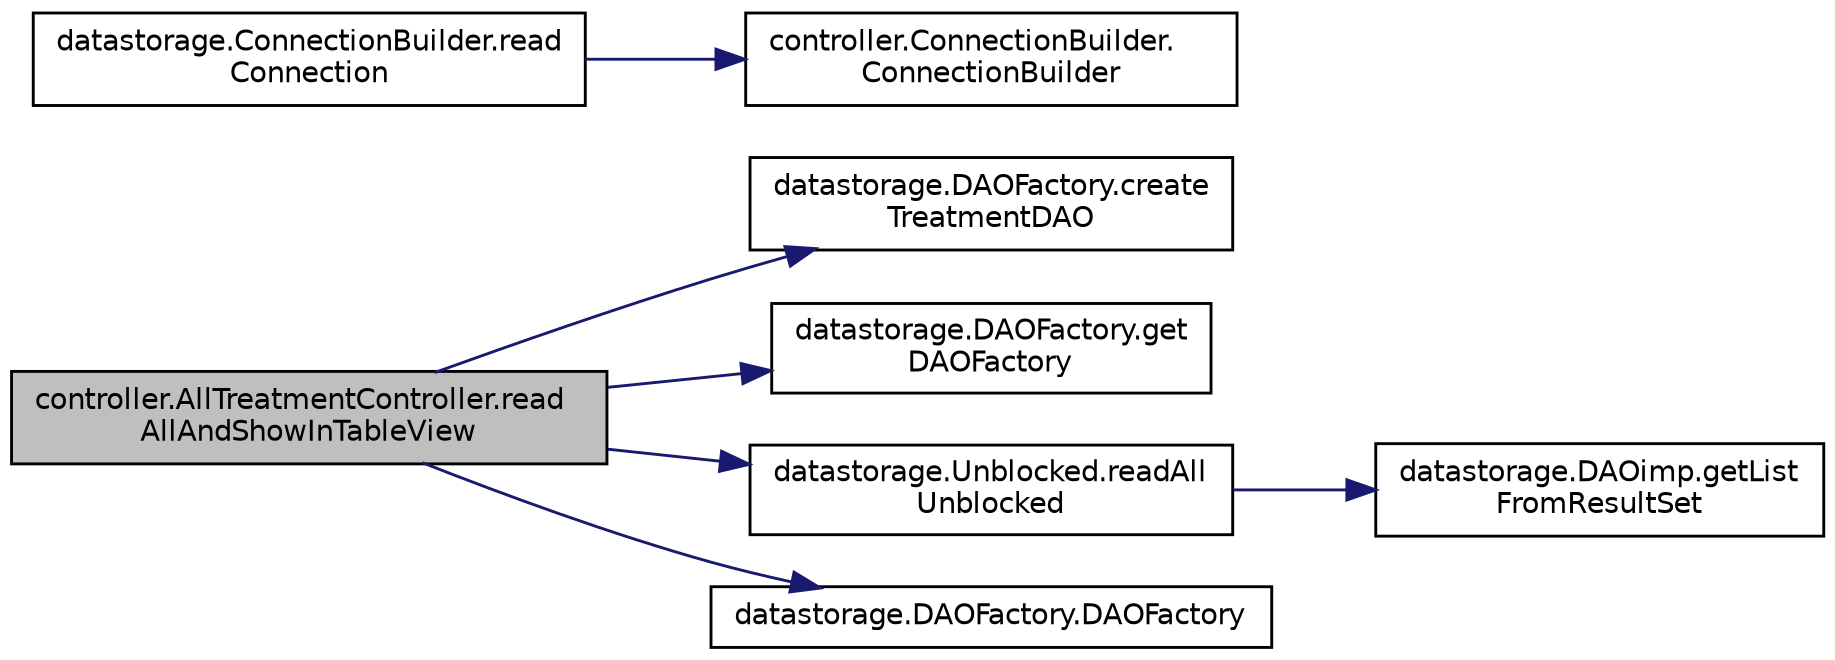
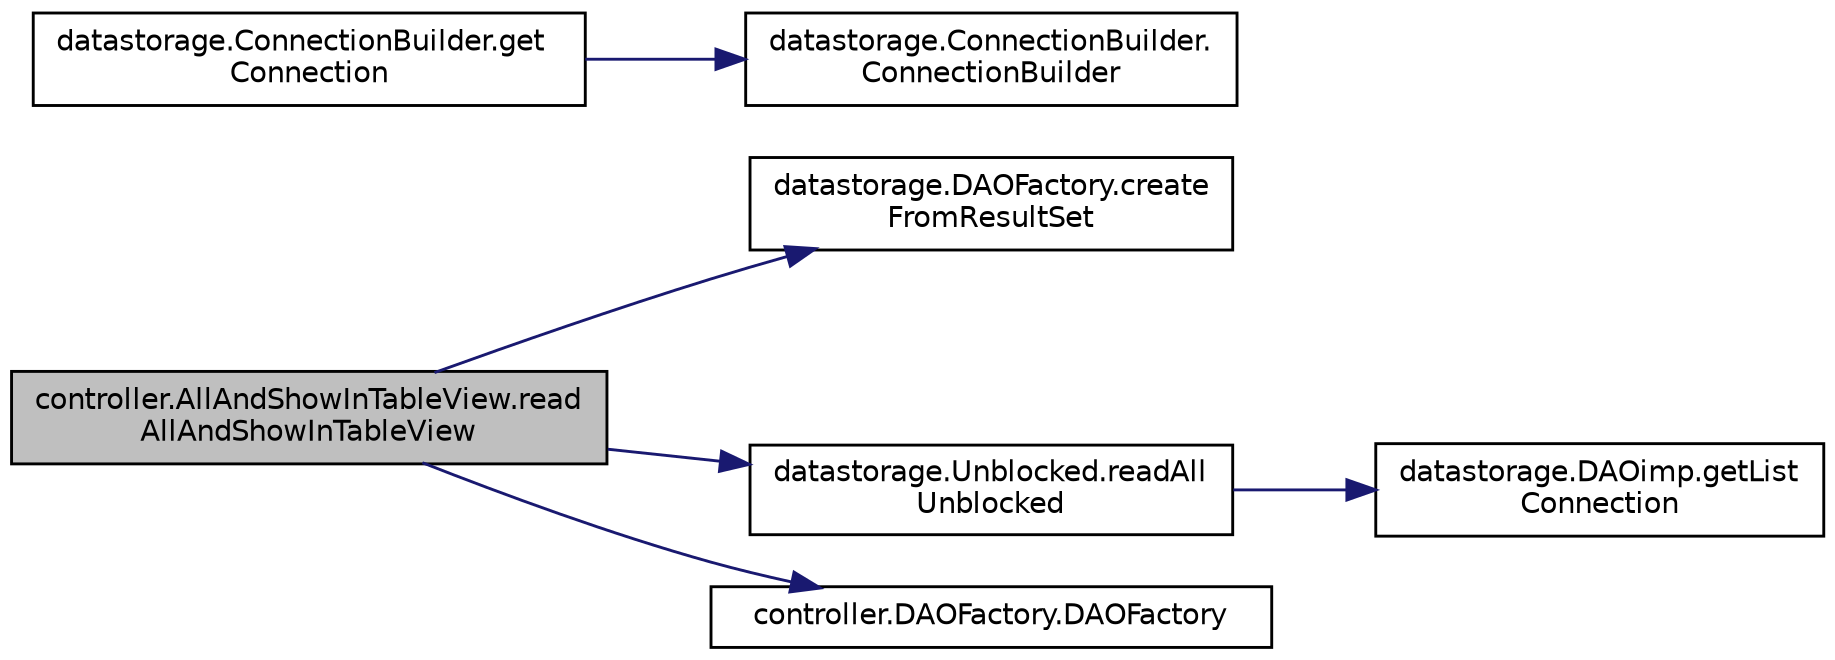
node "datastorage.ConnectionBuilder.read Connection": label "datastorage.ConnectionBuilder.read Connection" -> "datastorage.ConnectionBuilder.get Connection"
node "controller.ConnectionBuilder. ConnectionBuilder": label "controller.ConnectionBuilder. ConnectionBuilder" -> "datastorage.ConnectionBuilder. ConnectionBuilder"
node "datastorage.DAOFactory.create TreatmentDAO": label "datastorage.DAOFactory.create TreatmentDAO" -> "datastorage.DAOFactory.create FromResultSet"
node "datastorage.DAOFactory.get DAOFactory": removed
node "controller.AllTreatmentController.read AllAndShowInTableView": label "controller.AllTreatmentController.read AllAndShowInTableView" -> "controller.AllAndShowInTableView.read AllAndShowInTableView"
node "datastorage.DAOimp.getList FromResultSet": label "datastorage.DAOimp.getList FromResultSet" -> "datastorage.DAOimp.getList Connection"
node "datastorage.DAOFactory.DAOFactory": label "datastorage.DAOFactory.DAOFactory" -> "controller.DAOFactory.DAOFactory"
